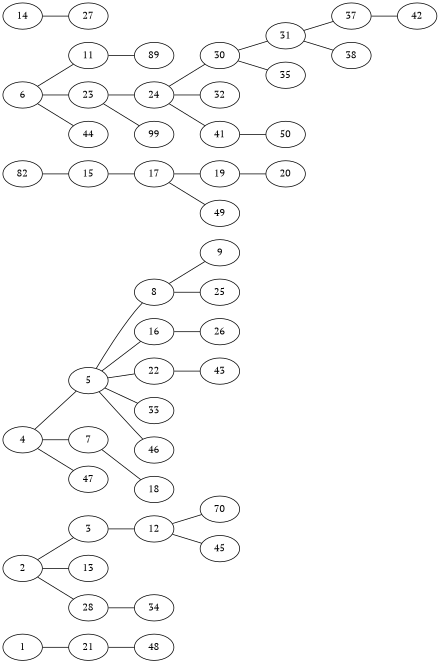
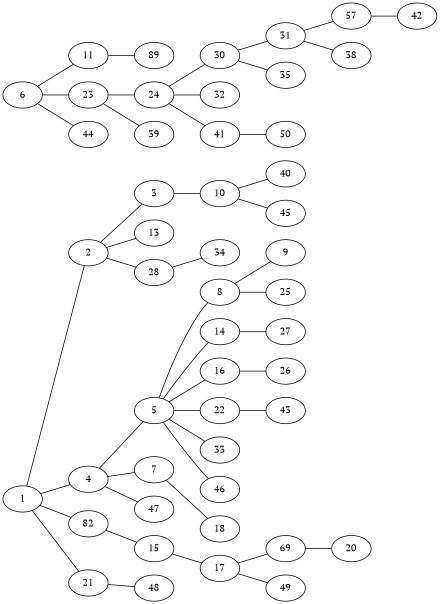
node "37": label "37" -> "57"
node "99": label "99" -> "39"
node "19": label "19" -> "69"
edge "14" -- "5": added
edge "2" -- "1": added
edge "4" -- "1": added
node "70": label "70" -> "40"
edge "1" -- "82": added
node "12": label "12" -> "10"
